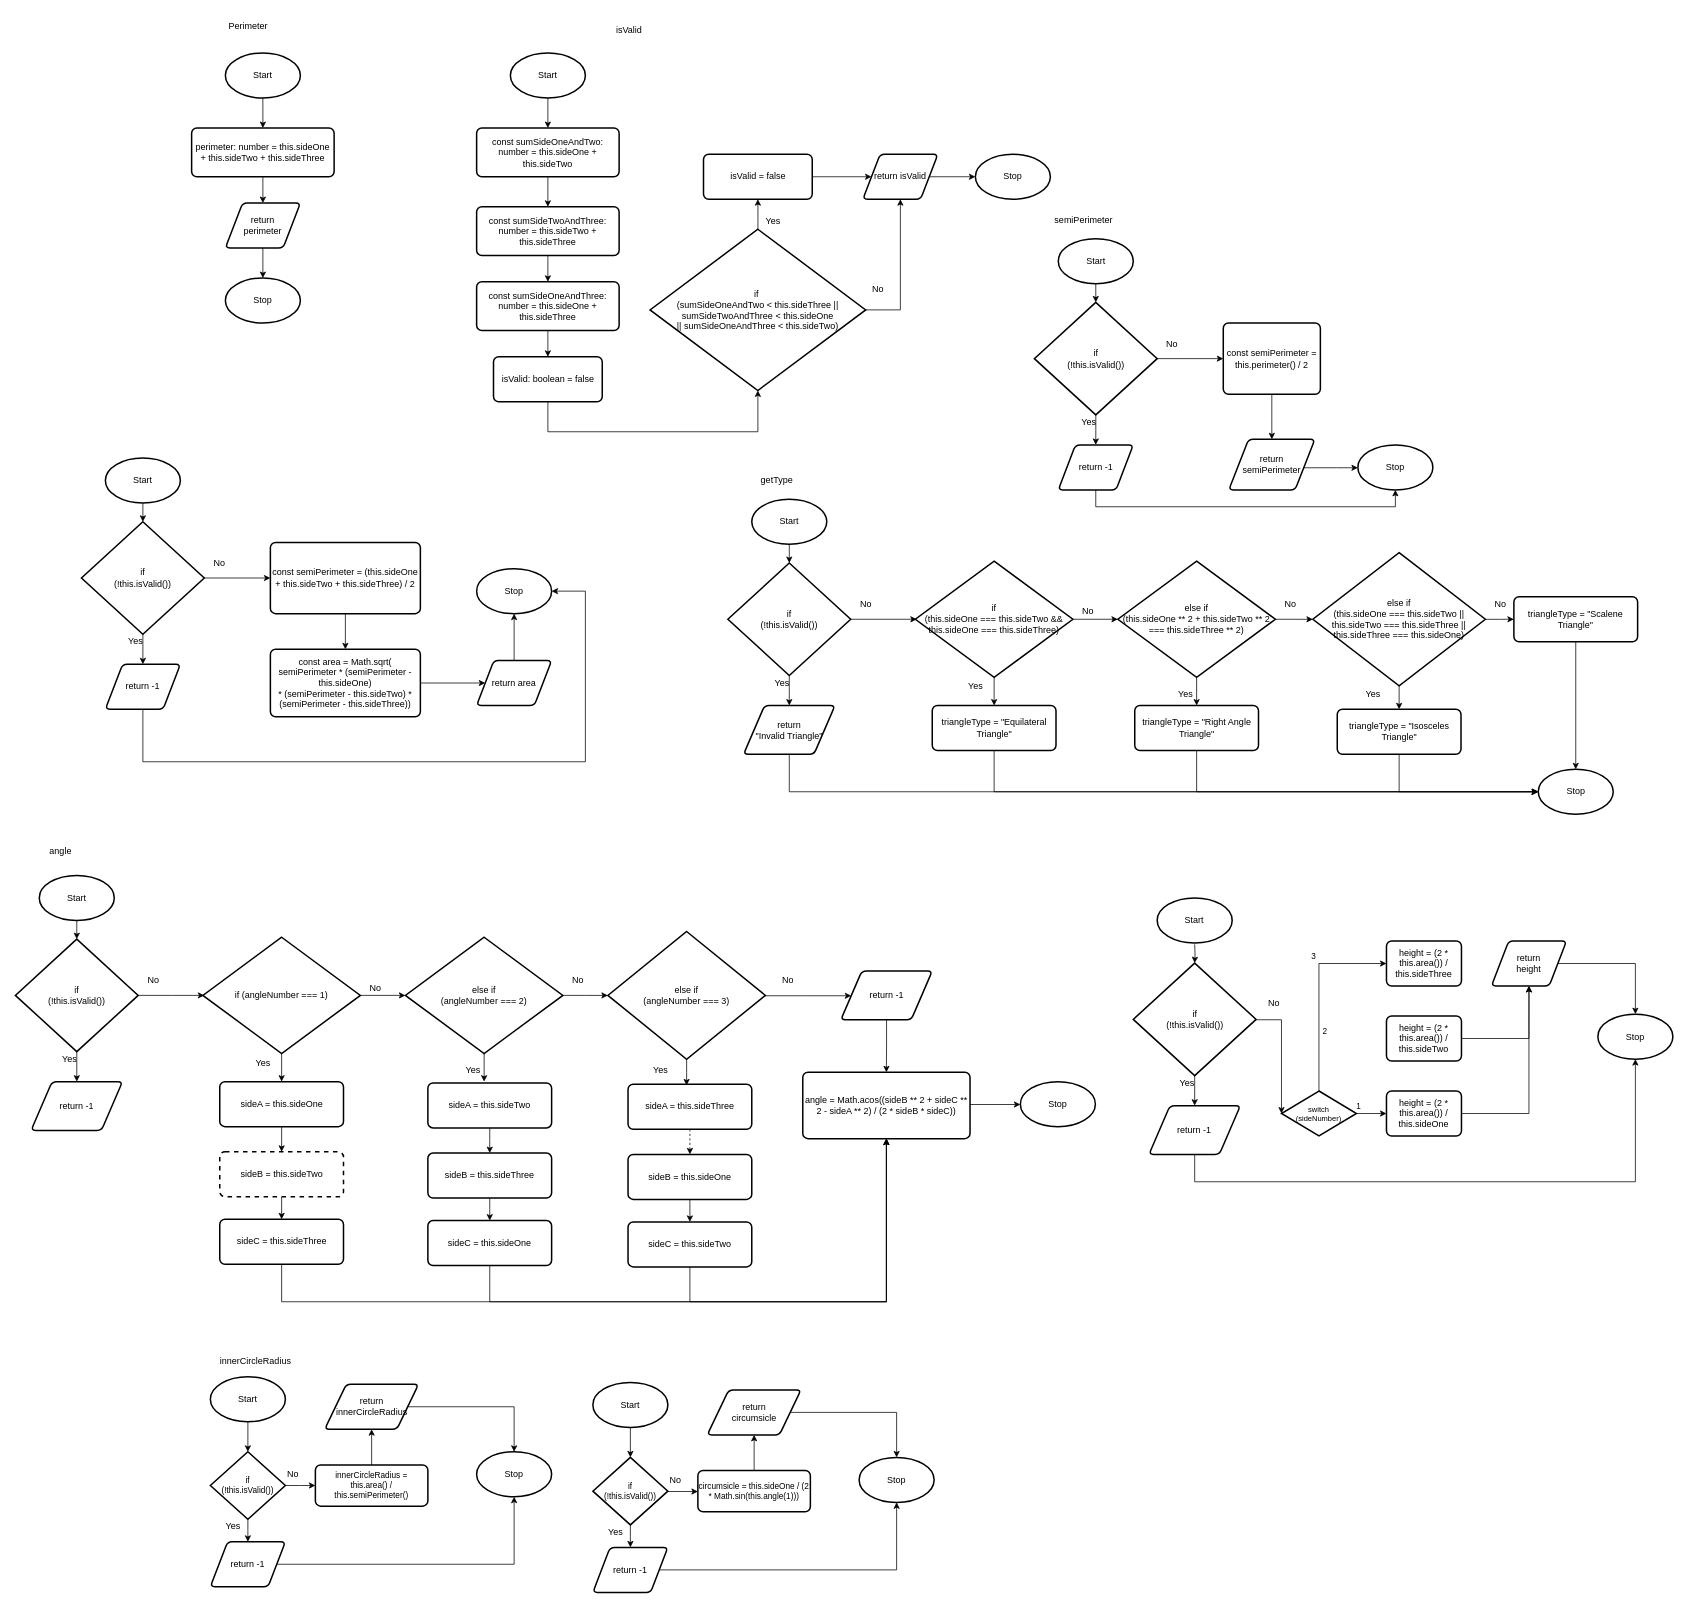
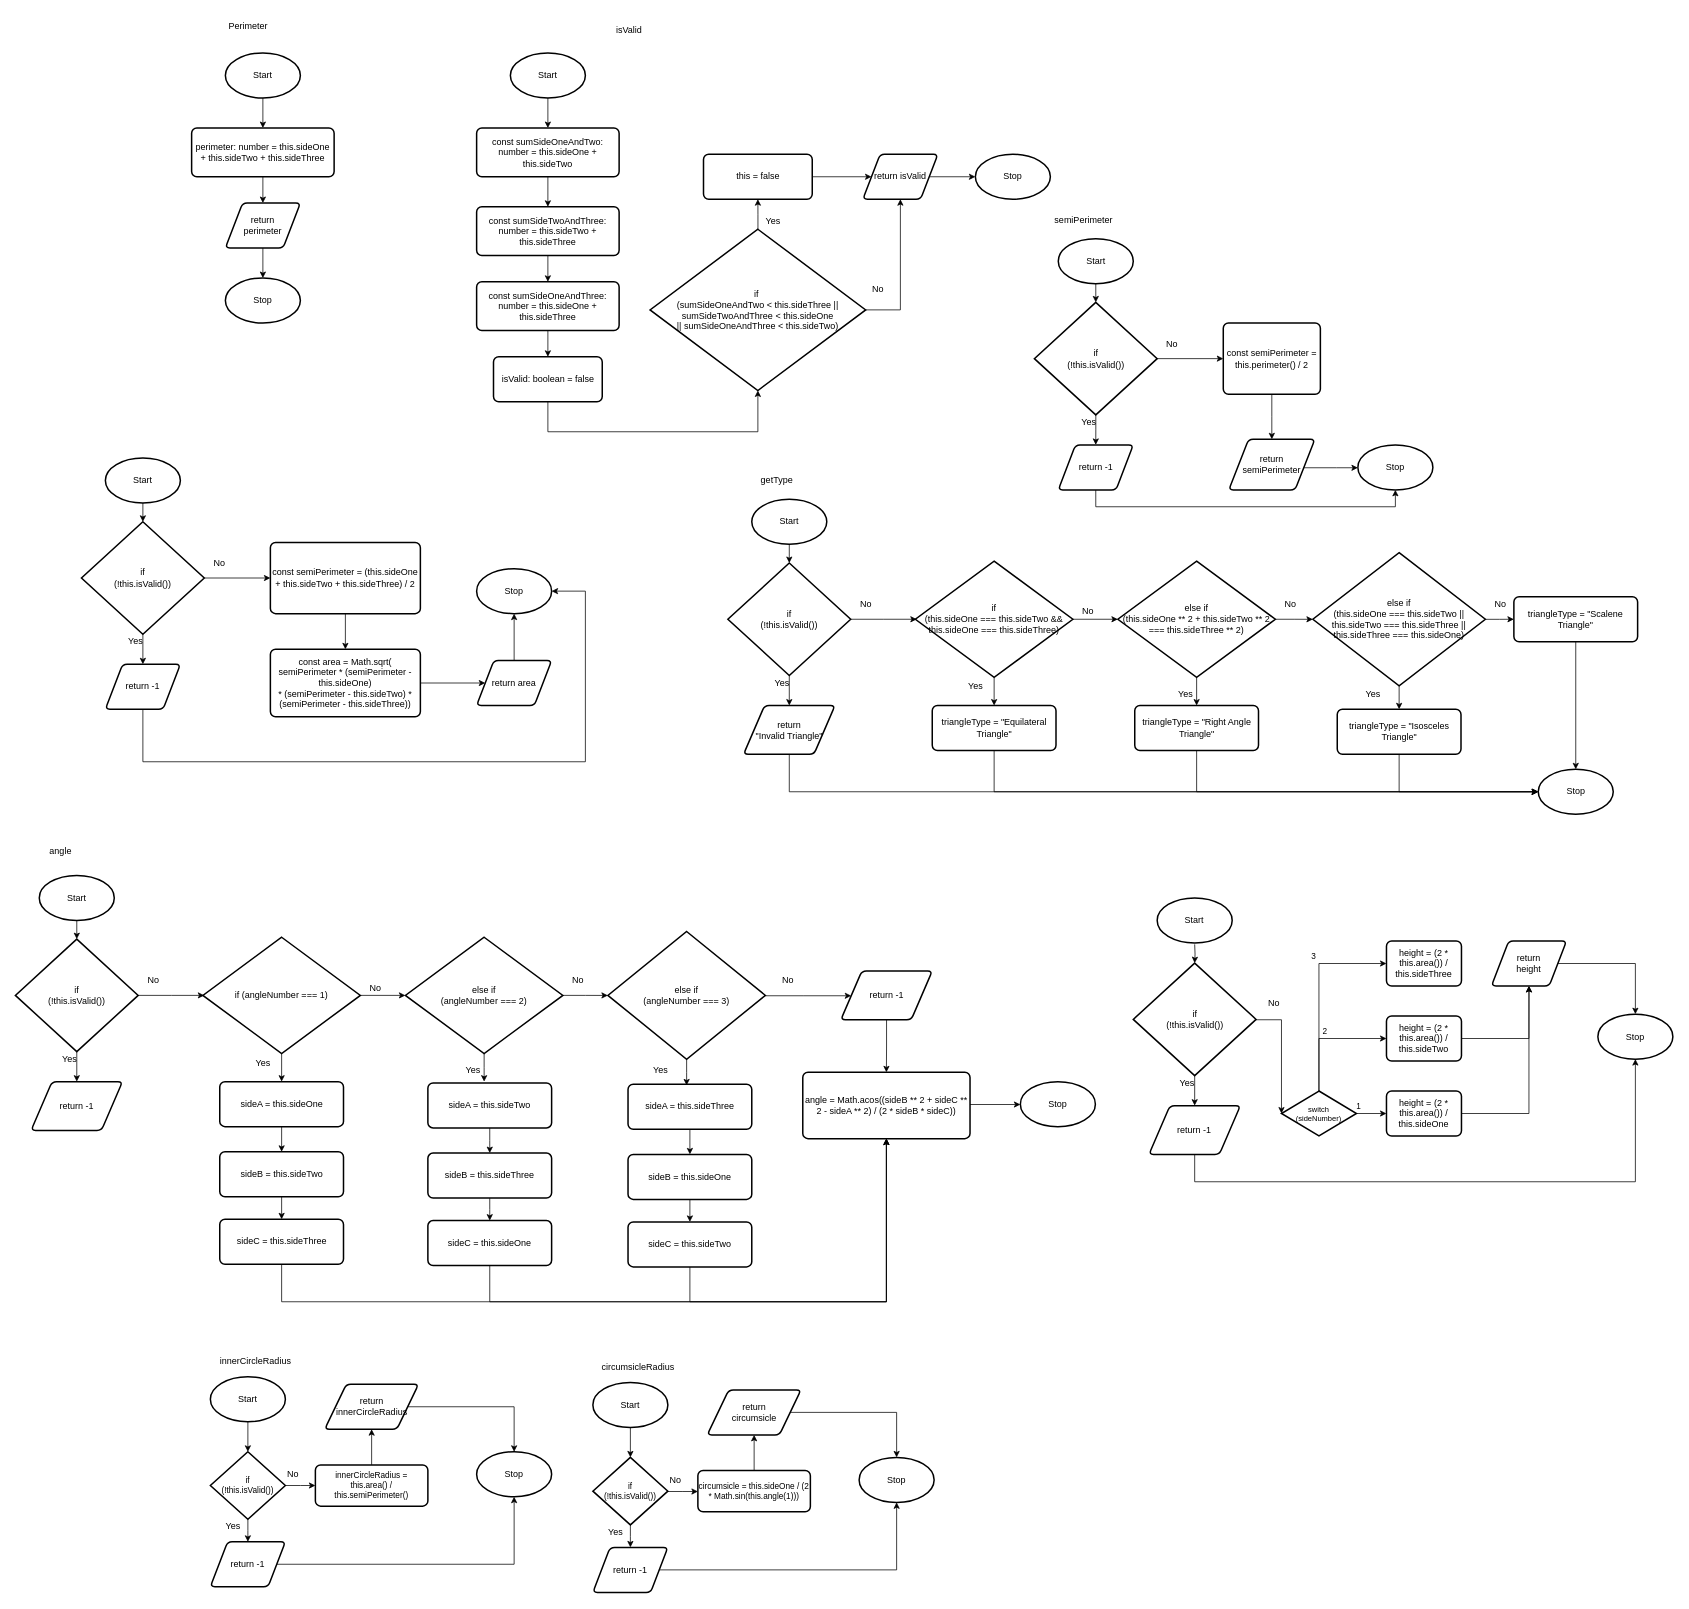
node "isValid = false": label "isValid = false" -> "this = false"
edge "switch(sideNumber)" -> "height = (2 * this.area()) / this.sideTwo": added
edge "sideA = this.sideThree" -> "sideB = this.sideOne": style dashed -> solid
node "sideB = this.sideTwo": style dashed -> solid
node "circumsicleRadius": added
